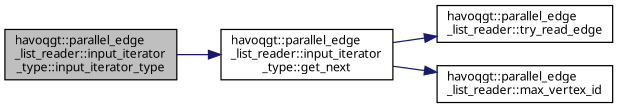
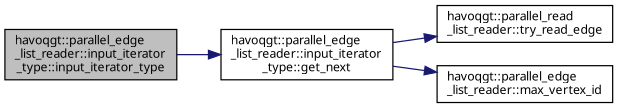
node "havoqgt::parallel_edge _list_reader::try_read_edge": label "havoqgt::parallel_edge _list_reader::try_read_edge" -> "havoqgt::parallel_read _list_reader::try_read_edge"
